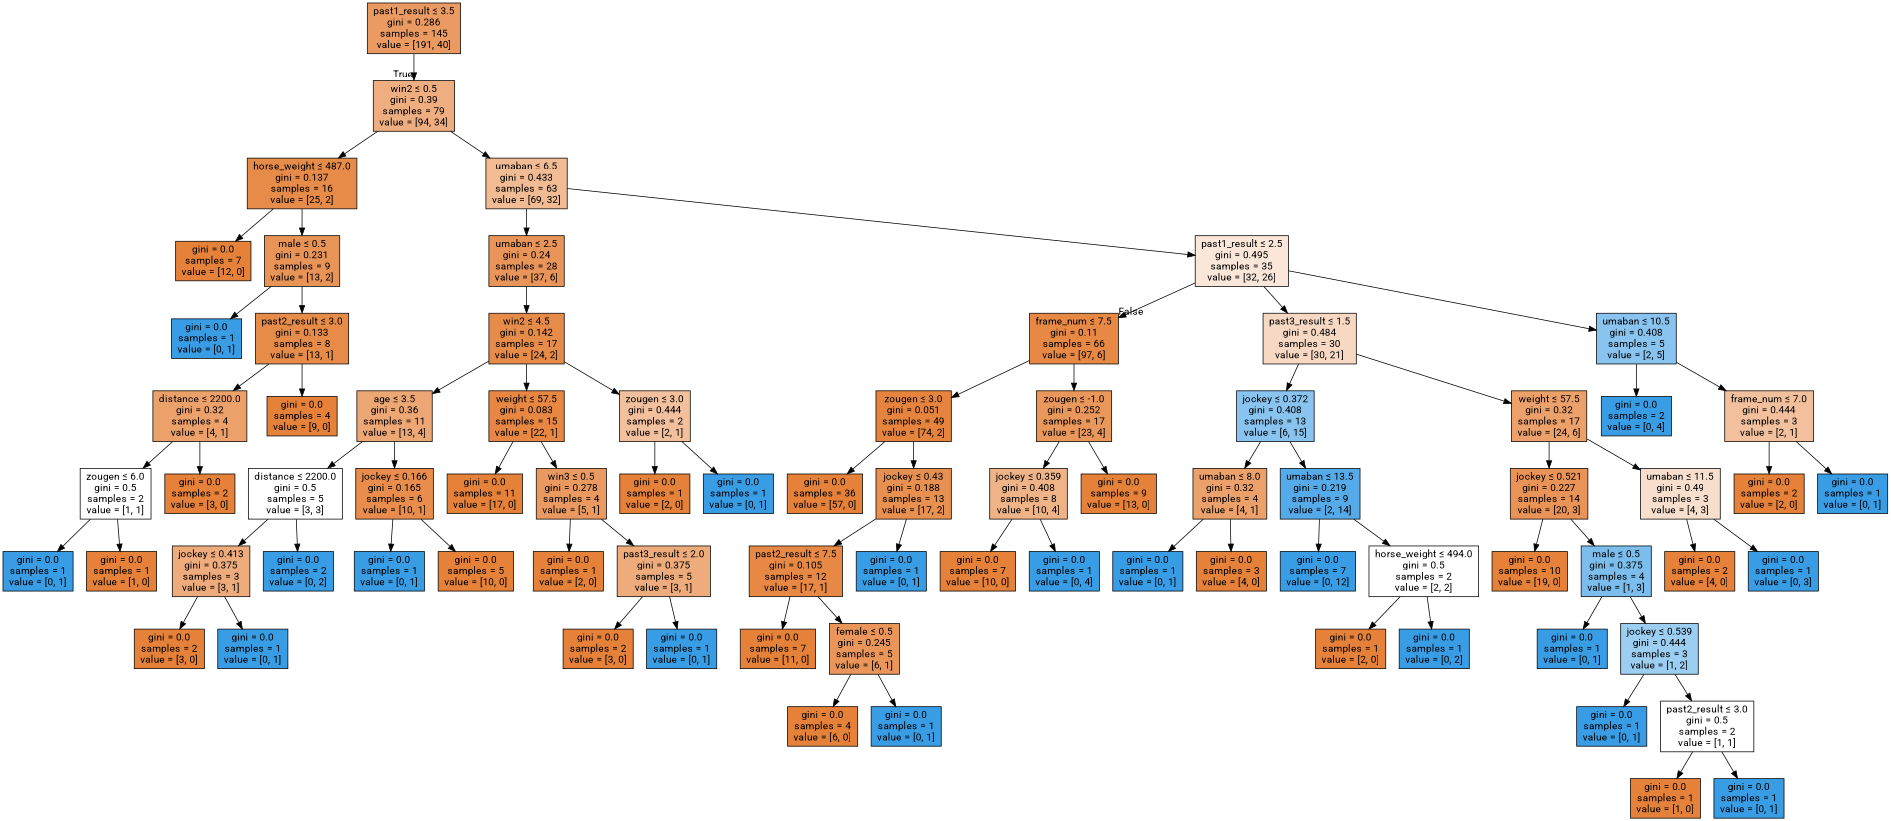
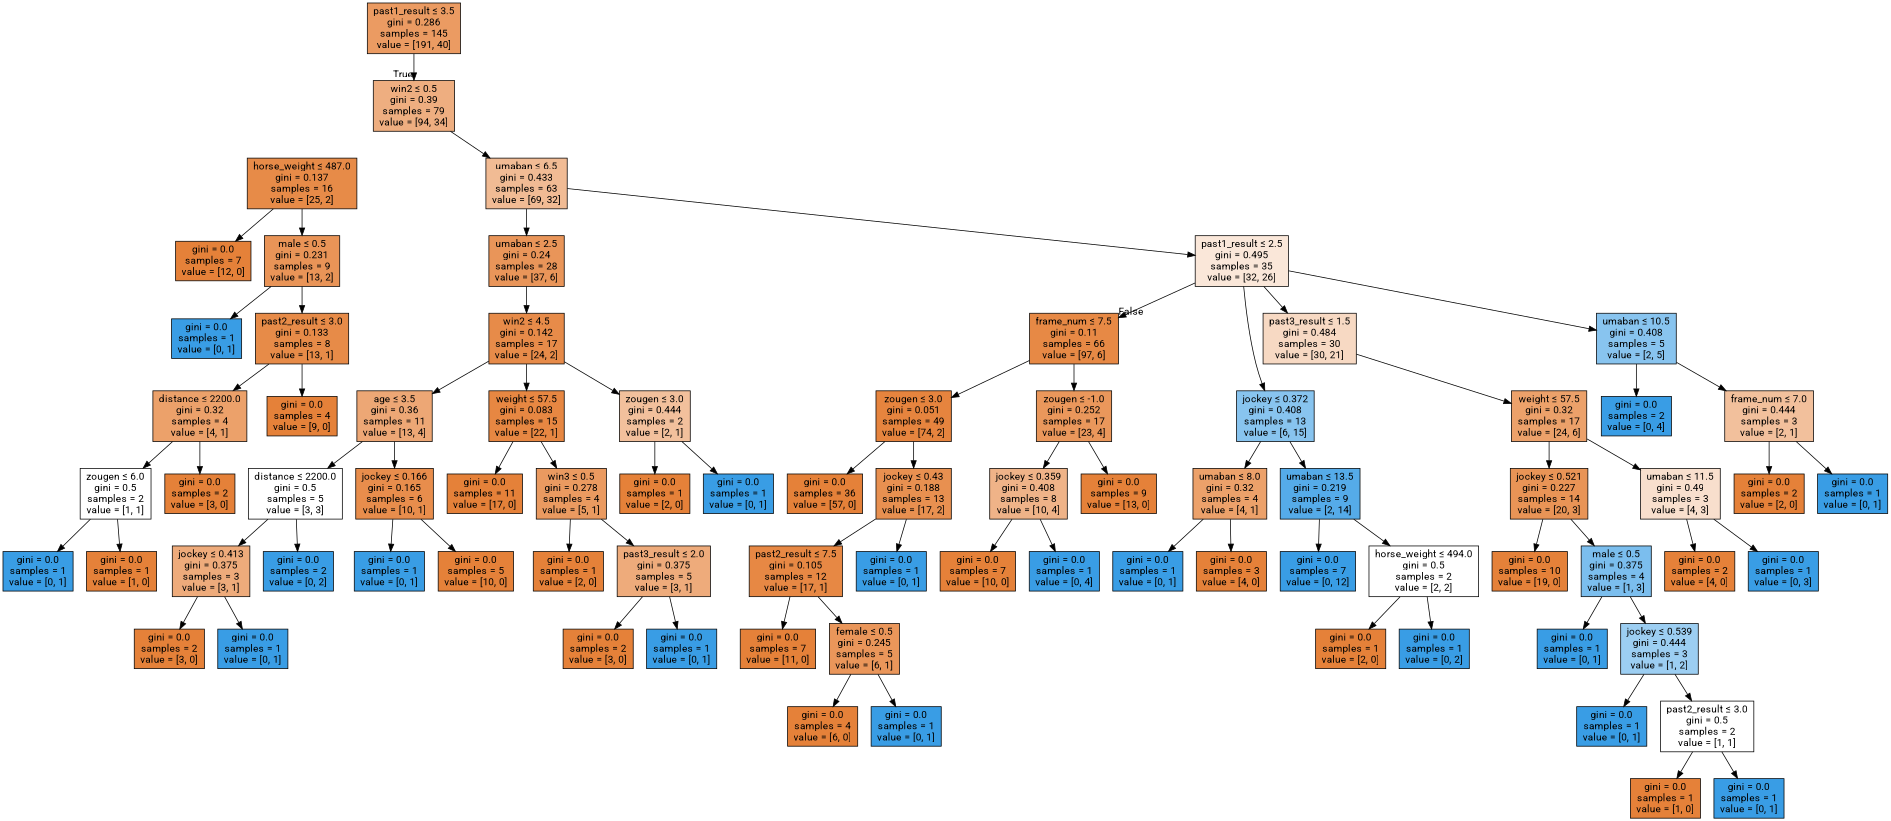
edge "win2 ≤ 0.5" -> "horse_weight ≤ 487.0": removed
edge "past3_result ≤ 1.5" -> "jockey ≤ 0.372": now "past1_result ≤ 2.5" -> "jockey ≤ 0.372"
